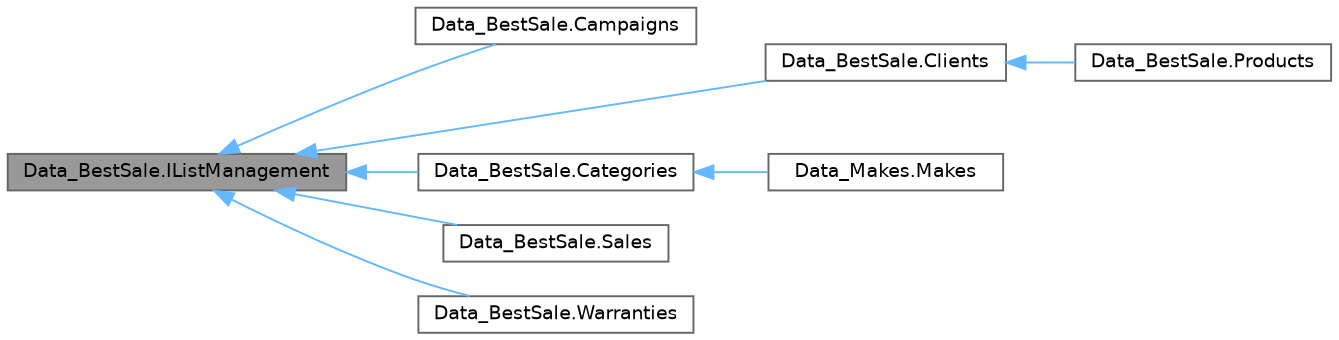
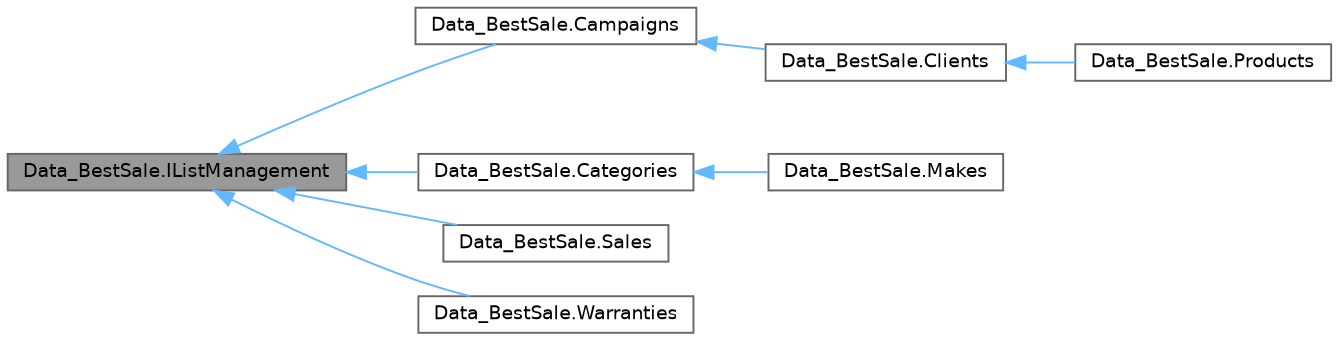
edge "Data_BestSale.Clients" -> "Data_BestSale.IListManagement": now "Data_BestSale.Clients" -> "Data_BestSale.Campaigns"
node "Data_Makes.Makes": label "Data_Makes.Makes" -> "Data_BestSale.Makes"
